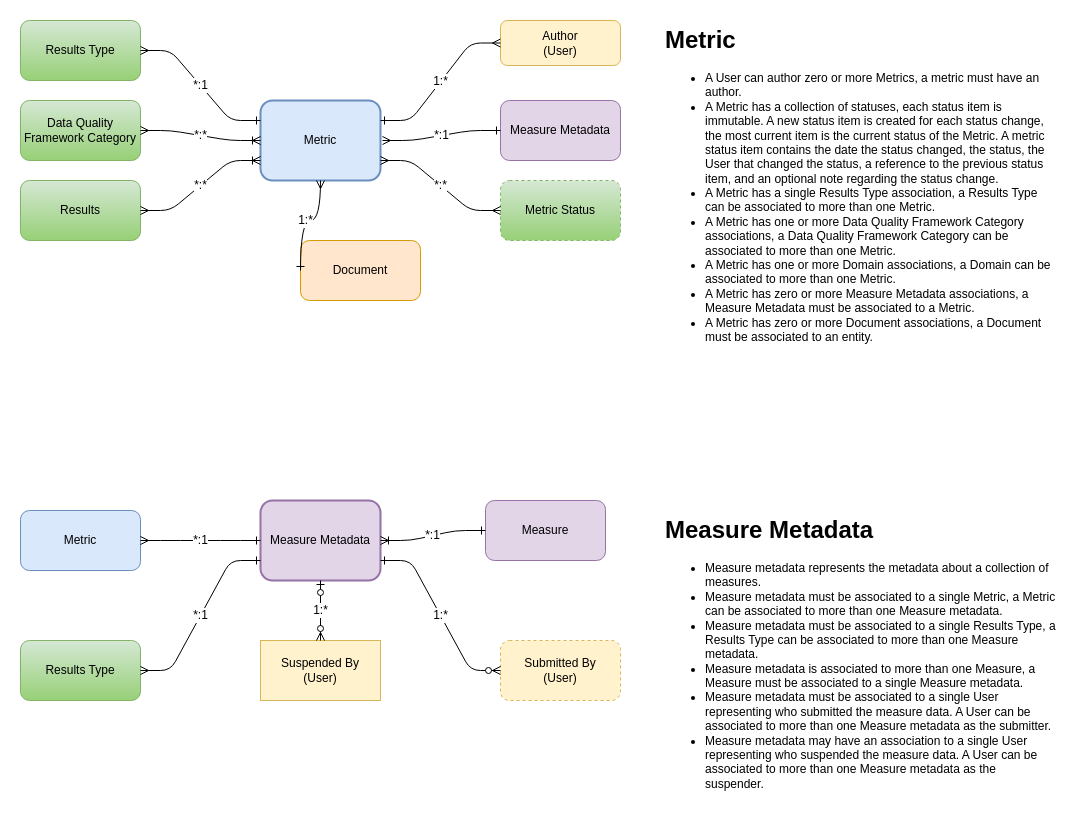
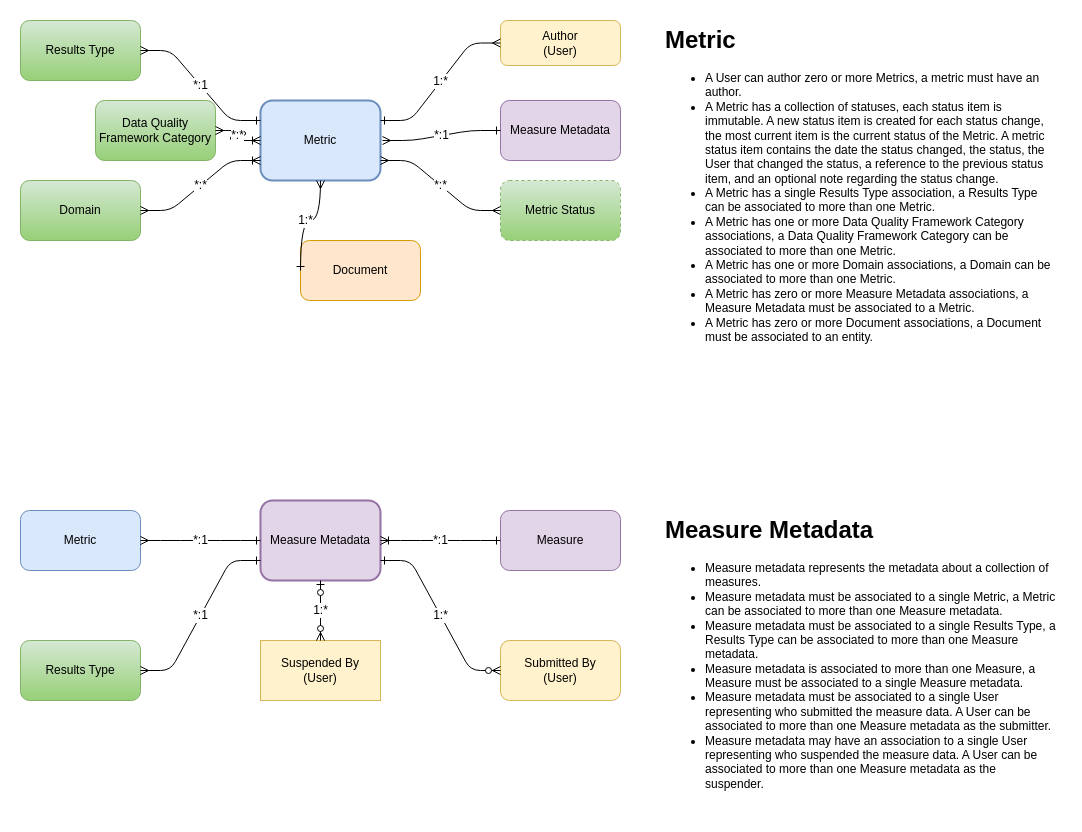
node "Data Quality Framework Category": moved (81, 131) -> (156, 131)
node "Results": label "Results" -> "Domain"
node "Measure": moved (546, 531) -> (561, 541)
node "Submitted By (User)": style dashed -> solid
